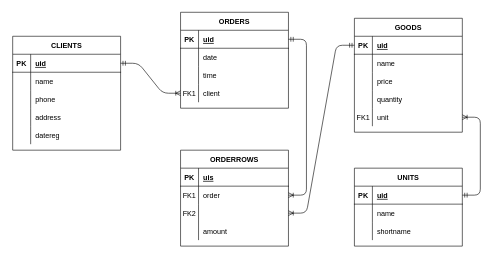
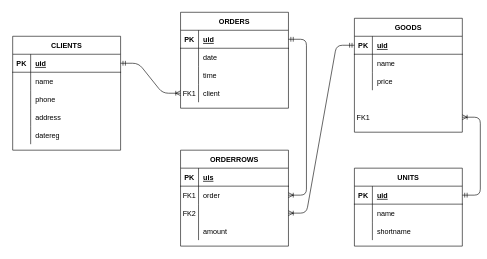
node "quantity": removed
node "unit": removed
